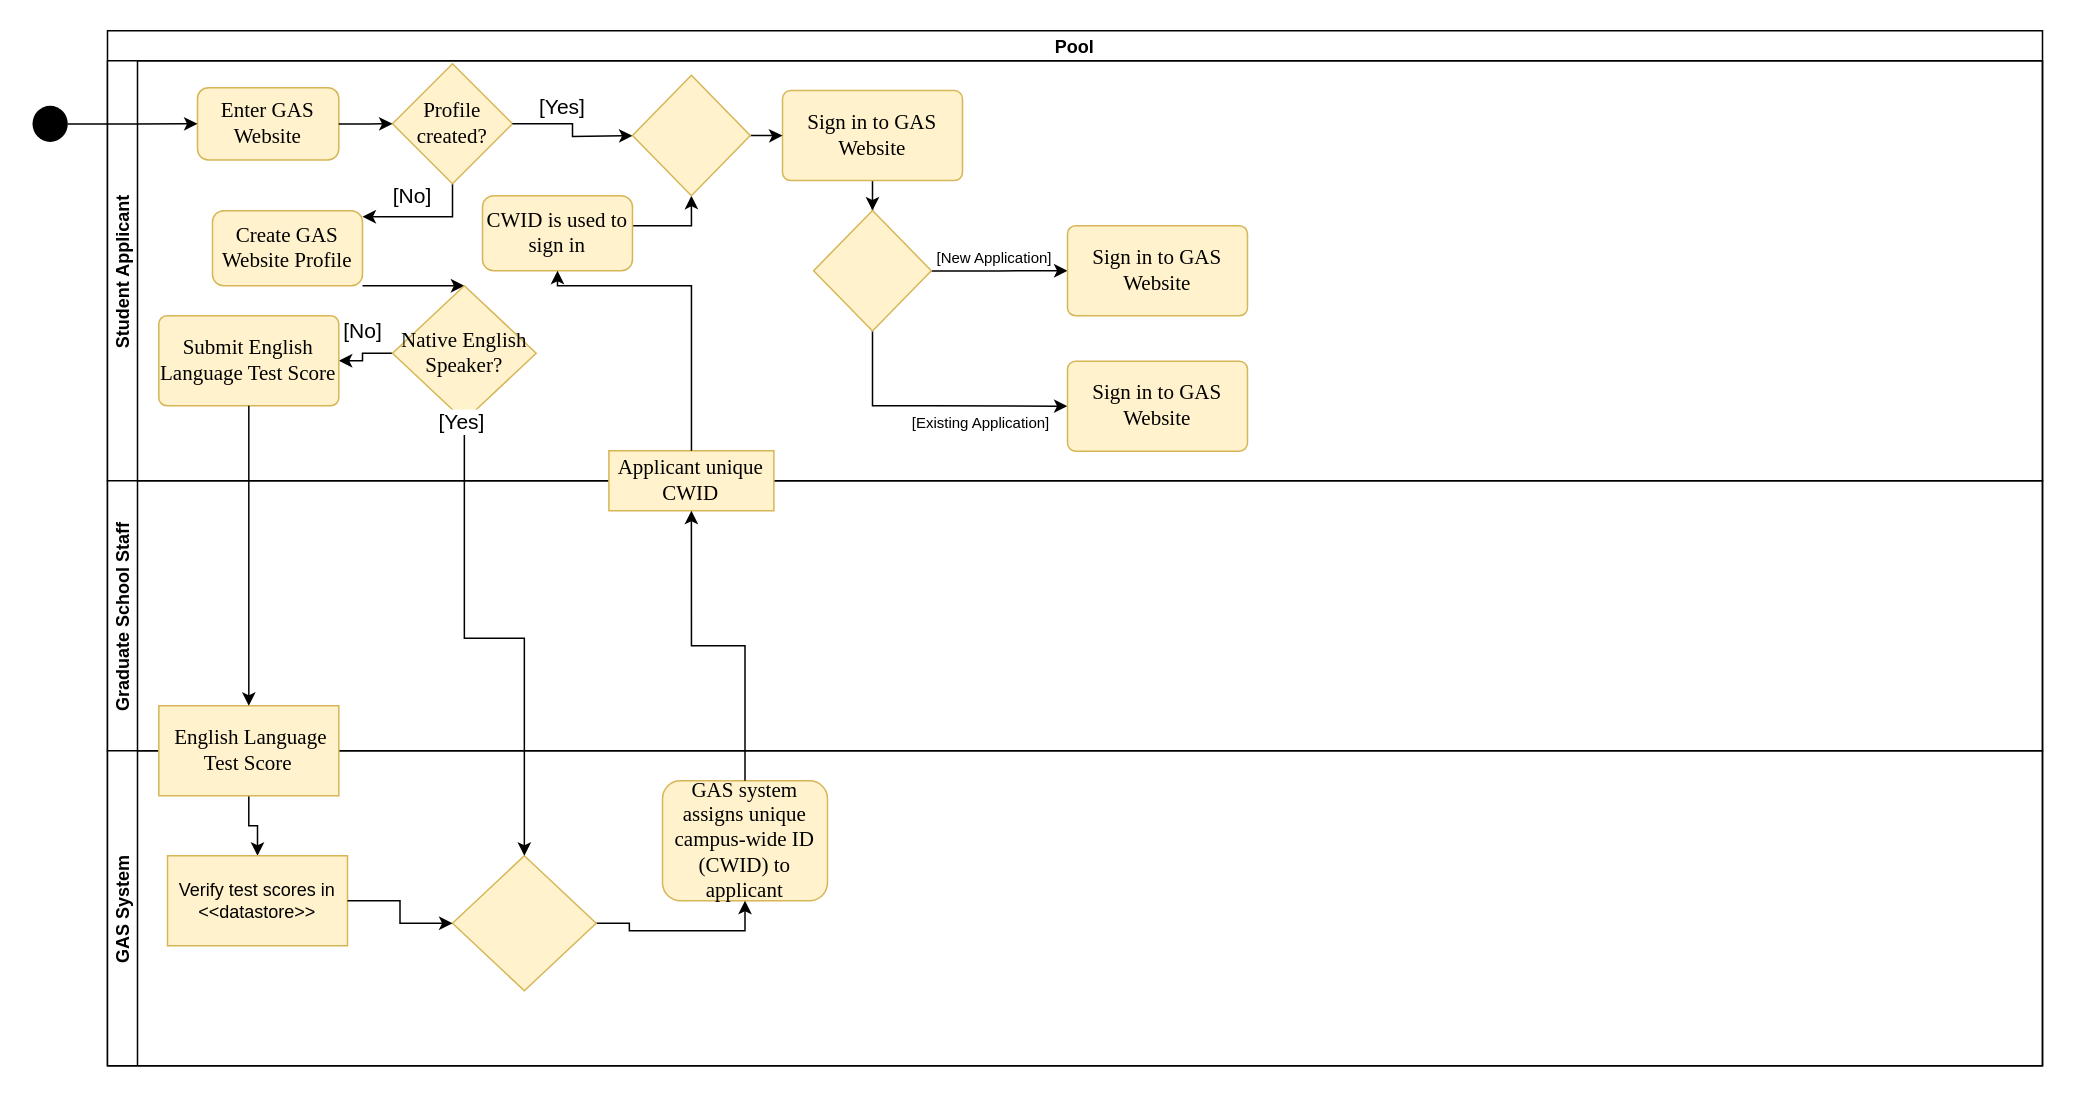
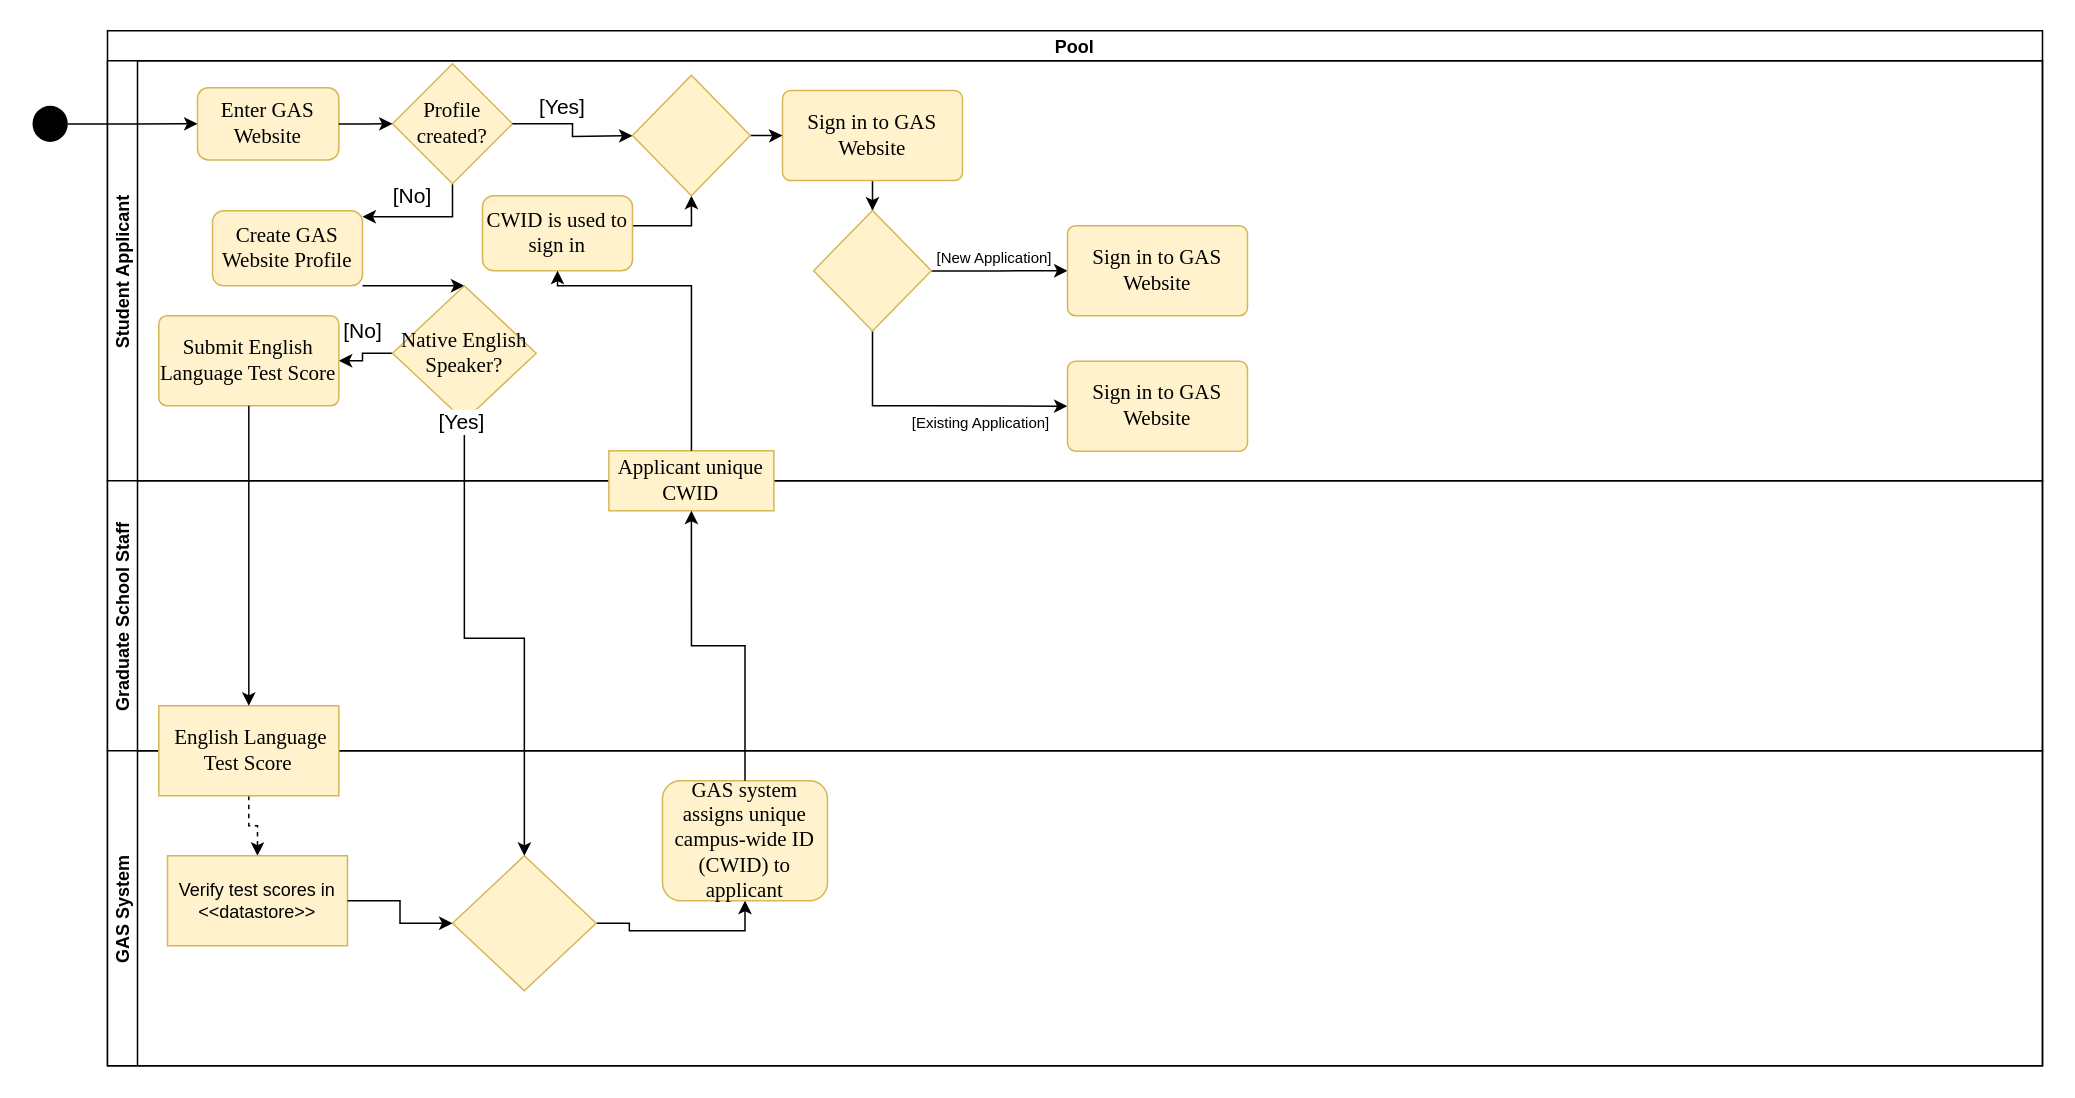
edge "English Language Test Score" -> "Verify test scores in <<datastore>>": style solid -> dashed
